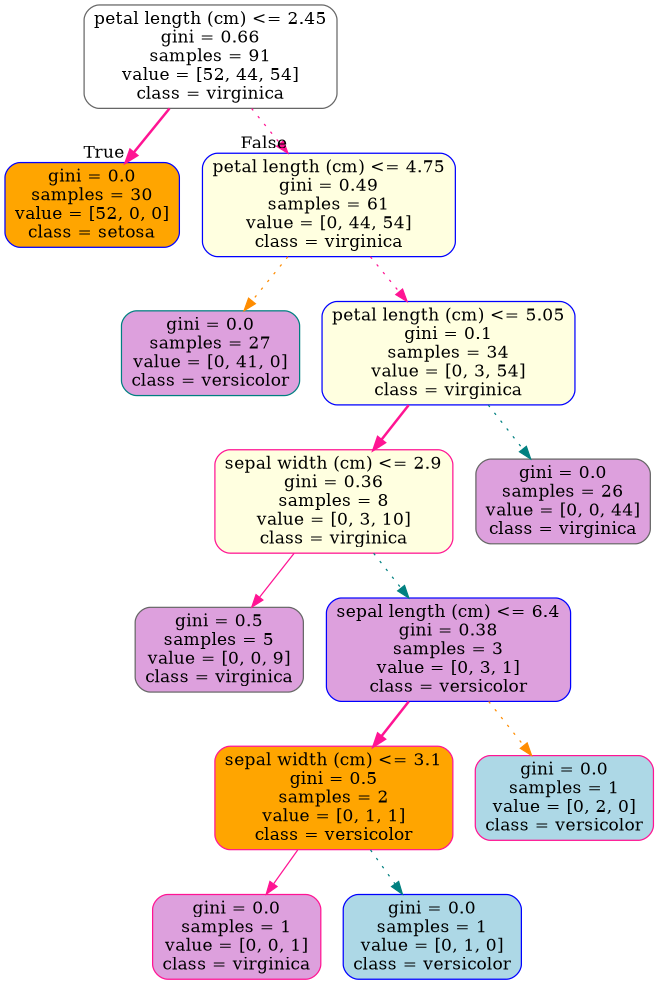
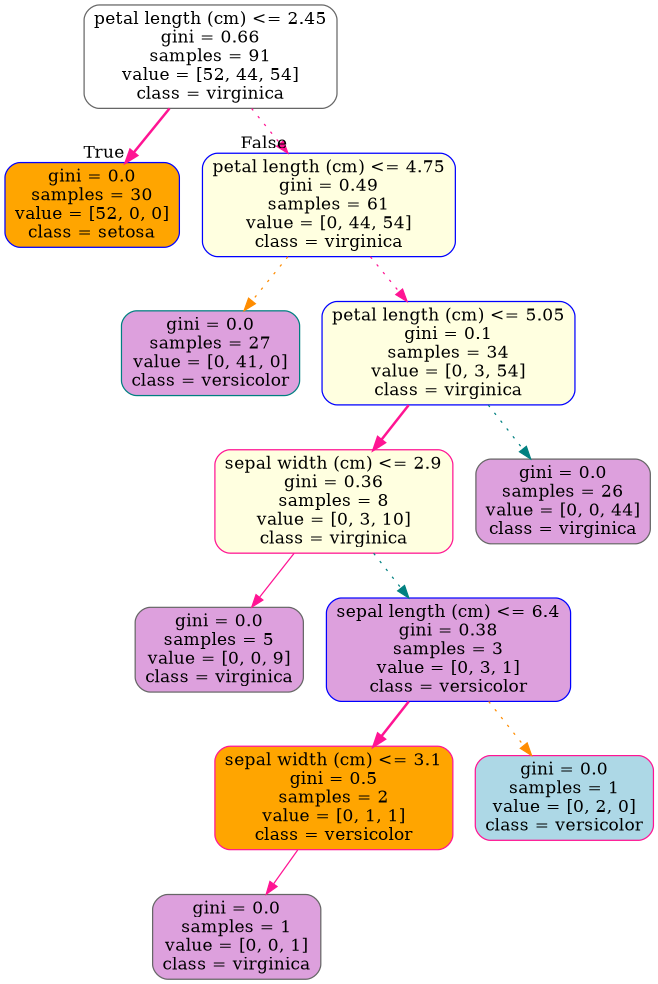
node "gini = 0.5 samples = 5 value = [0, 0, 9] class = virginica": label "gini = 0.5 samples = 5 value = [0, 0, 9] class = virginica" -> "gini = 0.0 samples = 5 value = [0, 0, 9] class = virginica"
node "gini = 0.0 samples = 1 value = [0, 0, 1] class = virginica": color deeppink -> gray40
node "gini = 0.0 samples = 1 value = [0, 1, 0] class = versicolor": removed
